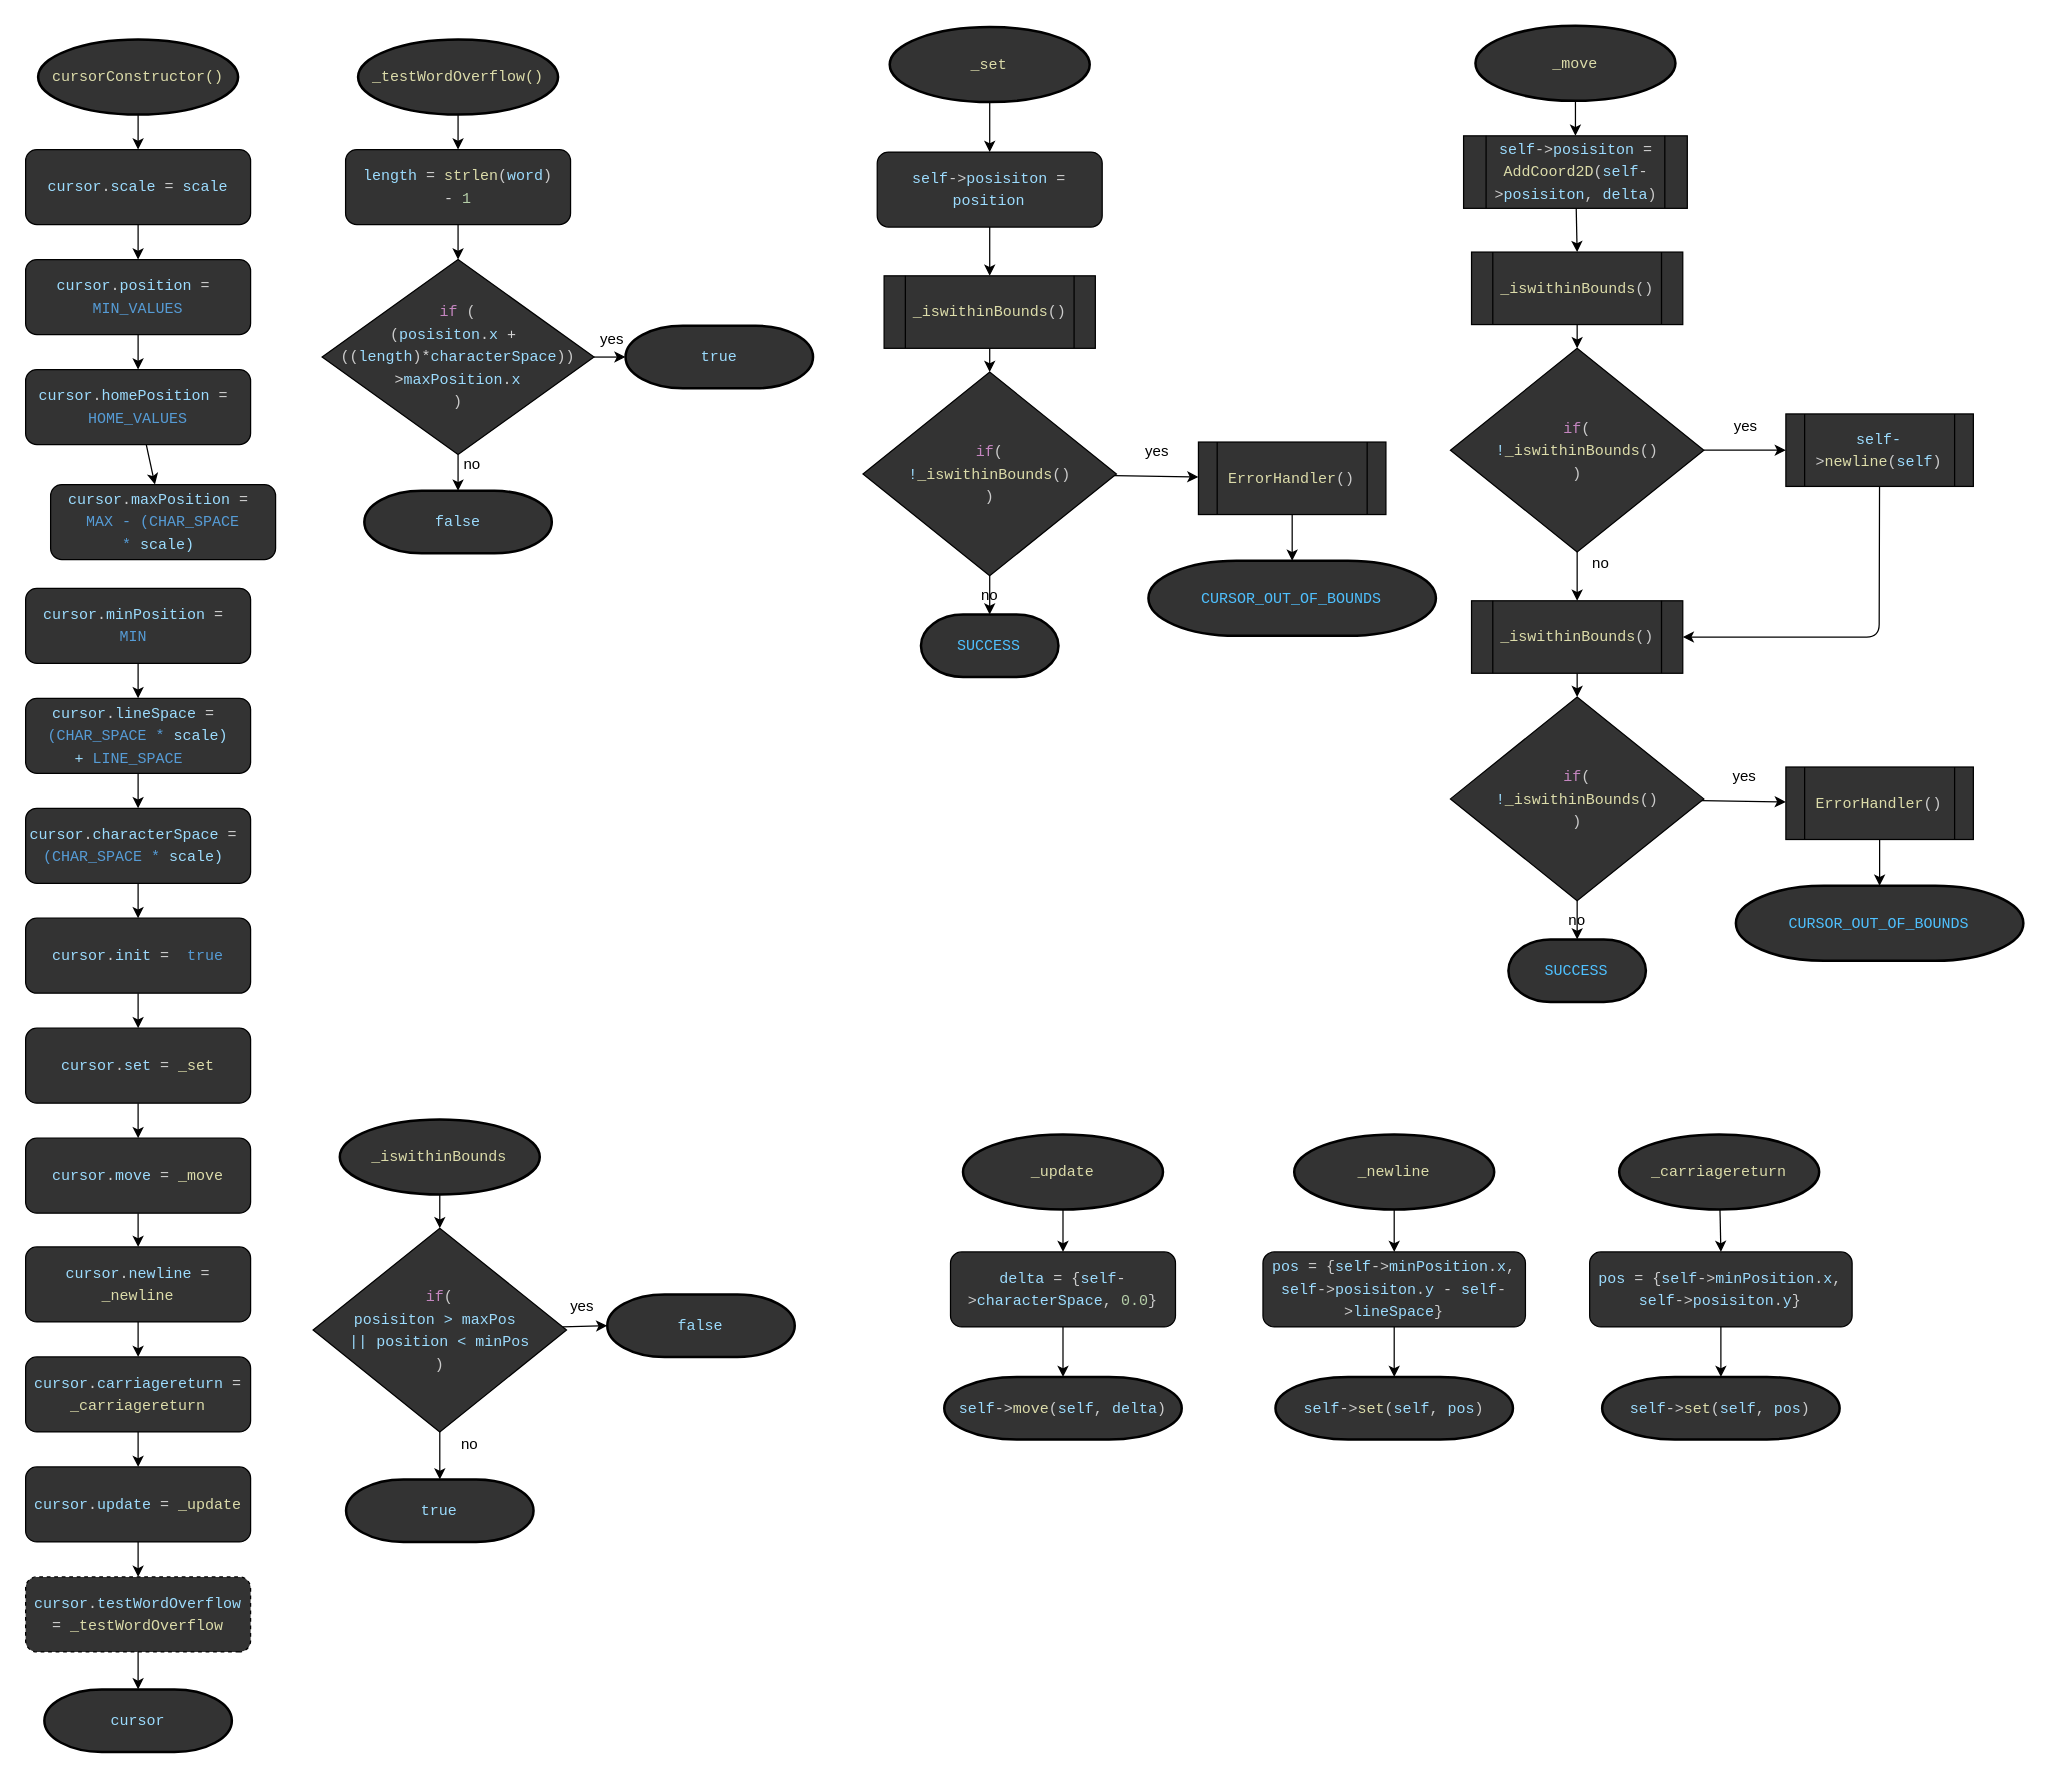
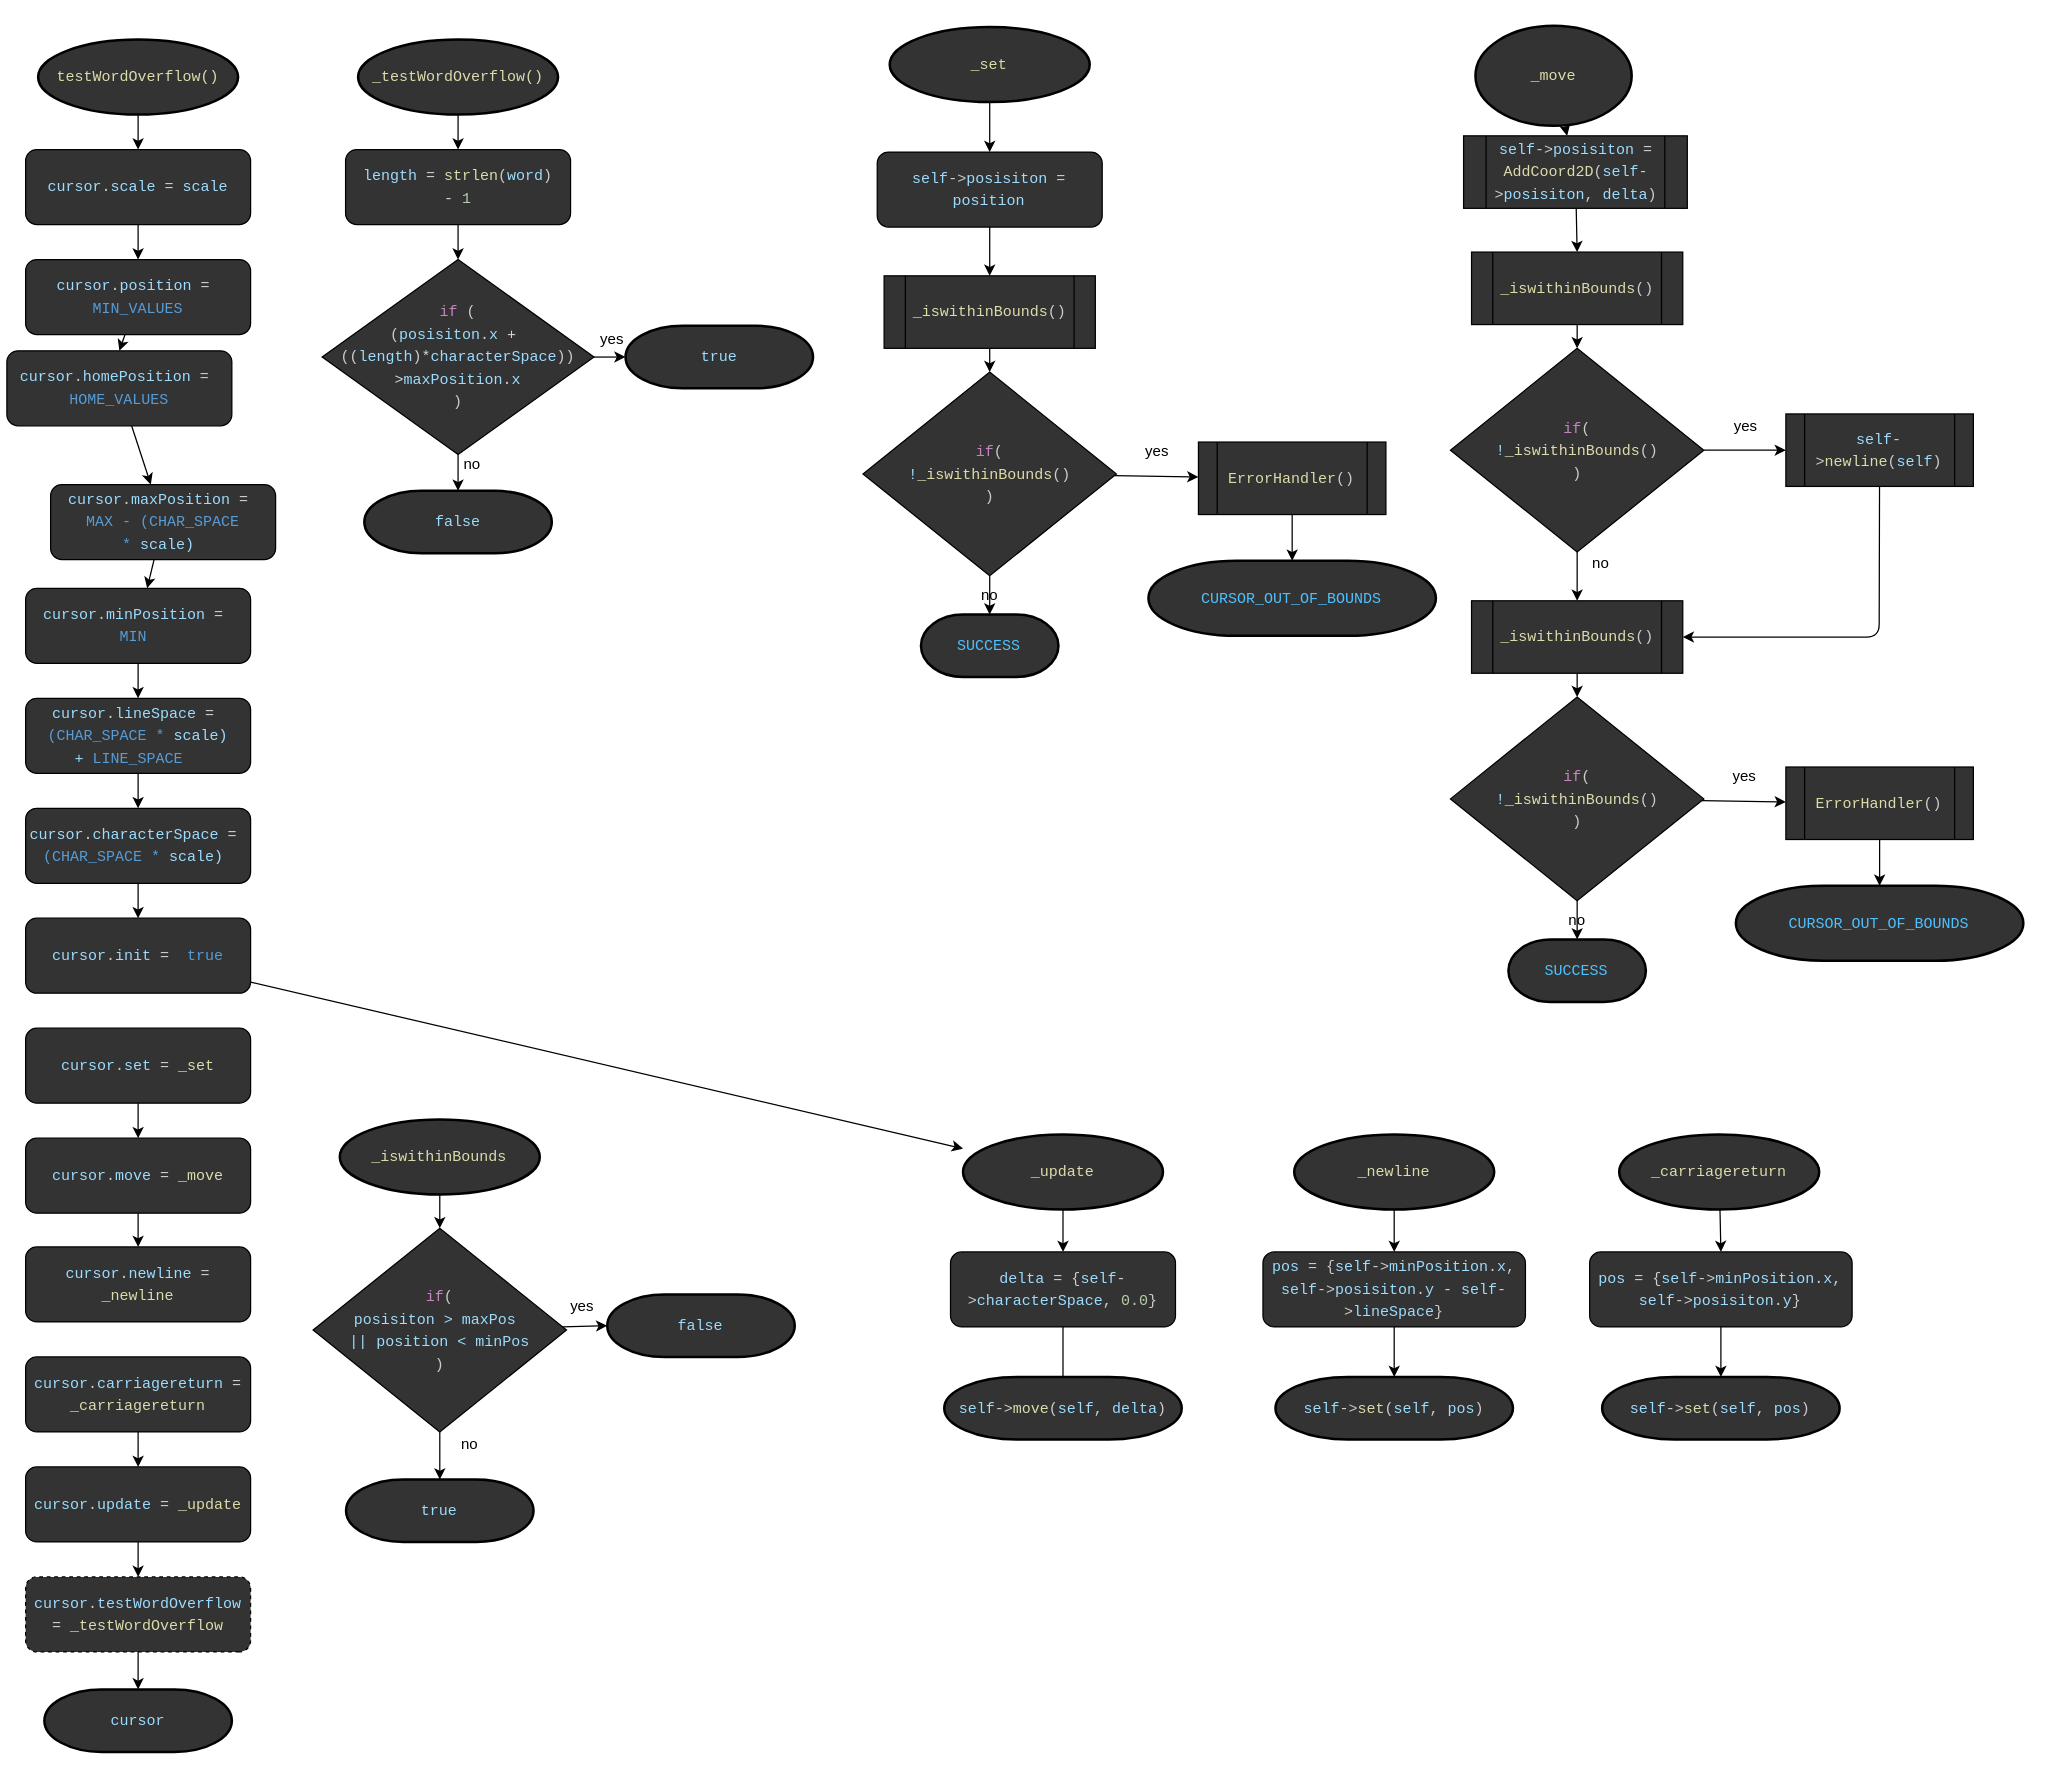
node "_move": size 200x75 -> 156x100
node "cursorConstructor()": label "cursorConstructor()" -> "testWordOverflow()"
node "cursor.homePosition = HOME_VALUES": moved (138, 407) -> (119, 388)
edge "cursor.maxPosition = MAX - (CHAR_SPACE * scale)" -> "cursor.minPosition = MIN": added
edge "cursor.init = true" -> "cursor.set = _set": now "cursor.init = true" -> "_update"
edge "cursor.newline = _newline" -> "cursor.carriagereturn = _carriagereturn": removed
edge "delta = {self->characterSpace, 0.0}" -> "self->move(self, delta)": arrowhead classic -> none
